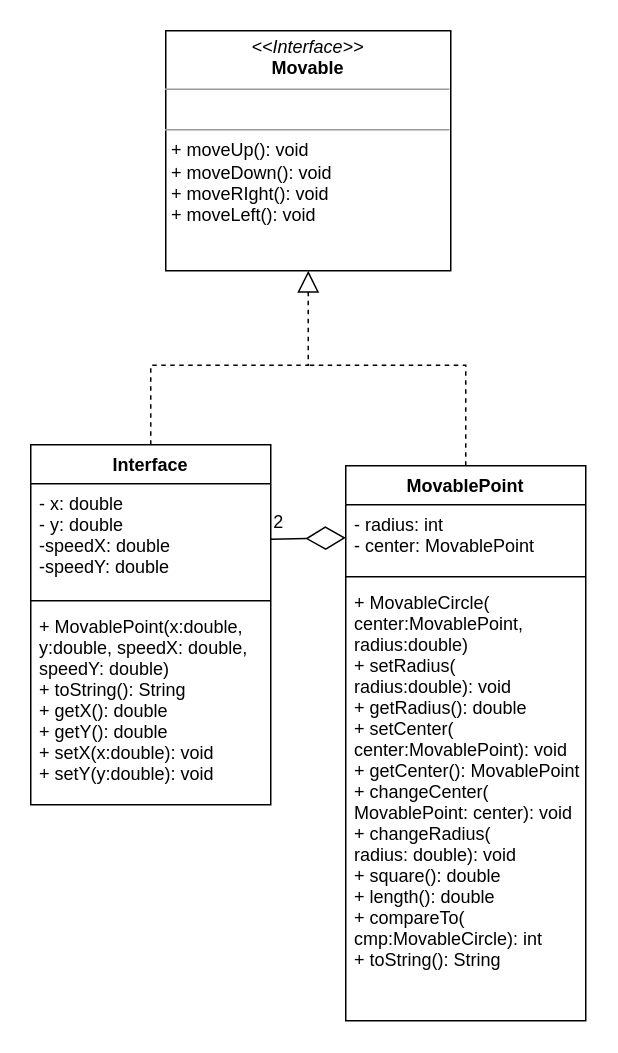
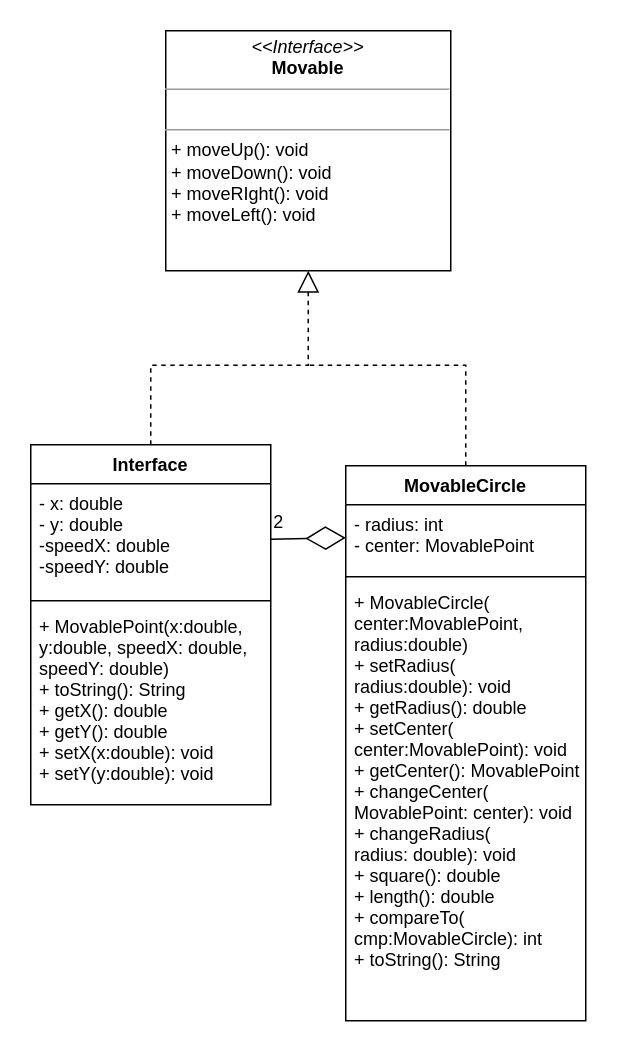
node "MovablePoint": label "MovablePoint" -> "MovableCircle"
